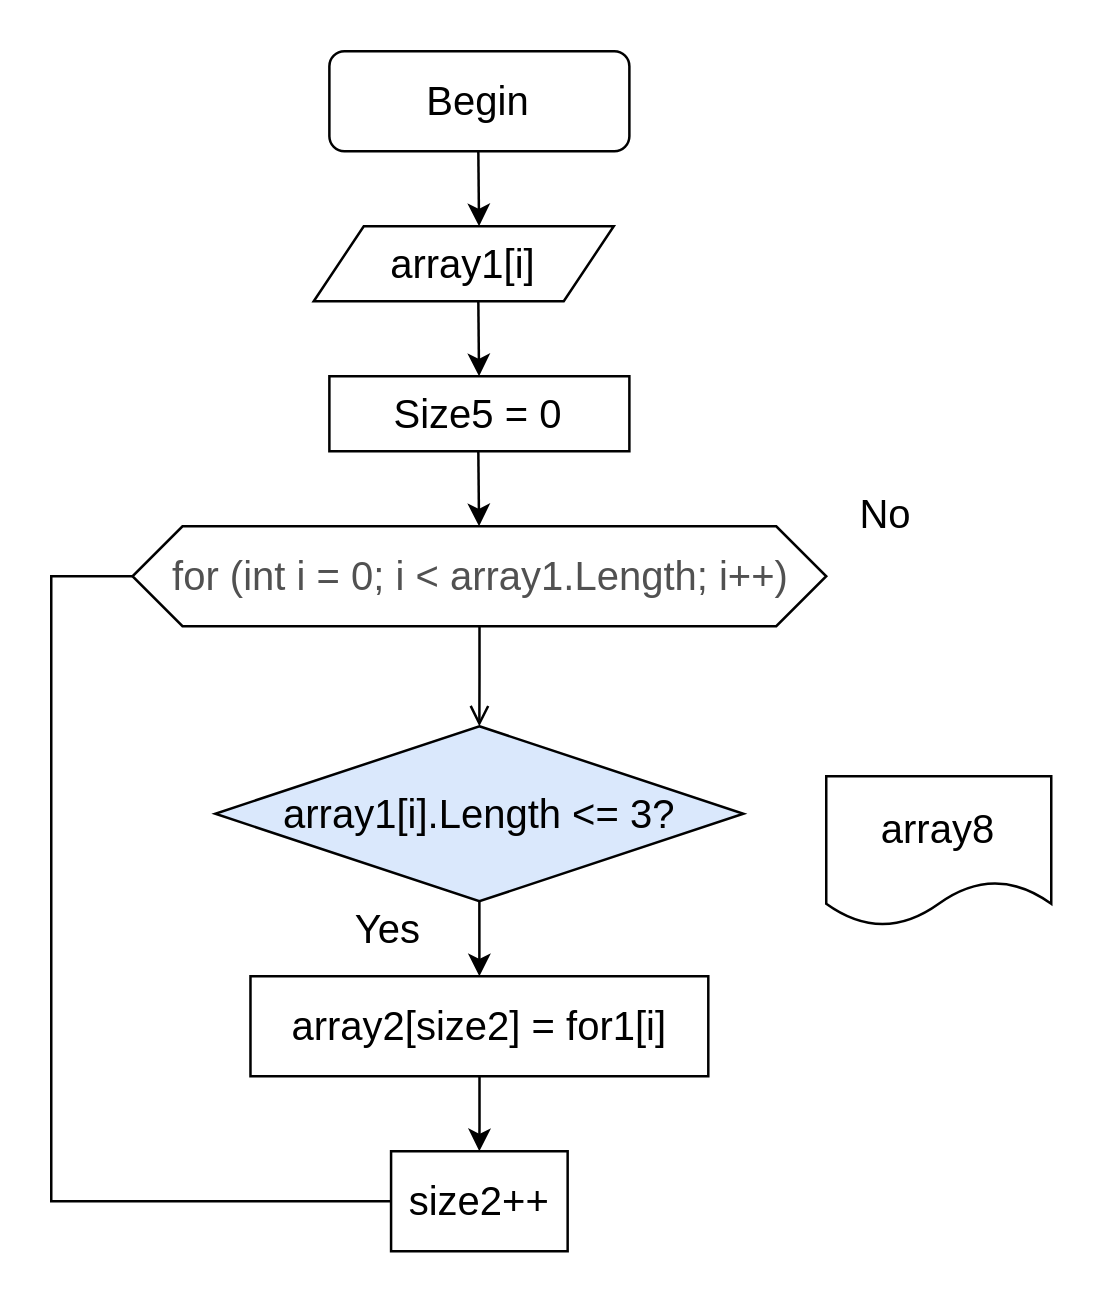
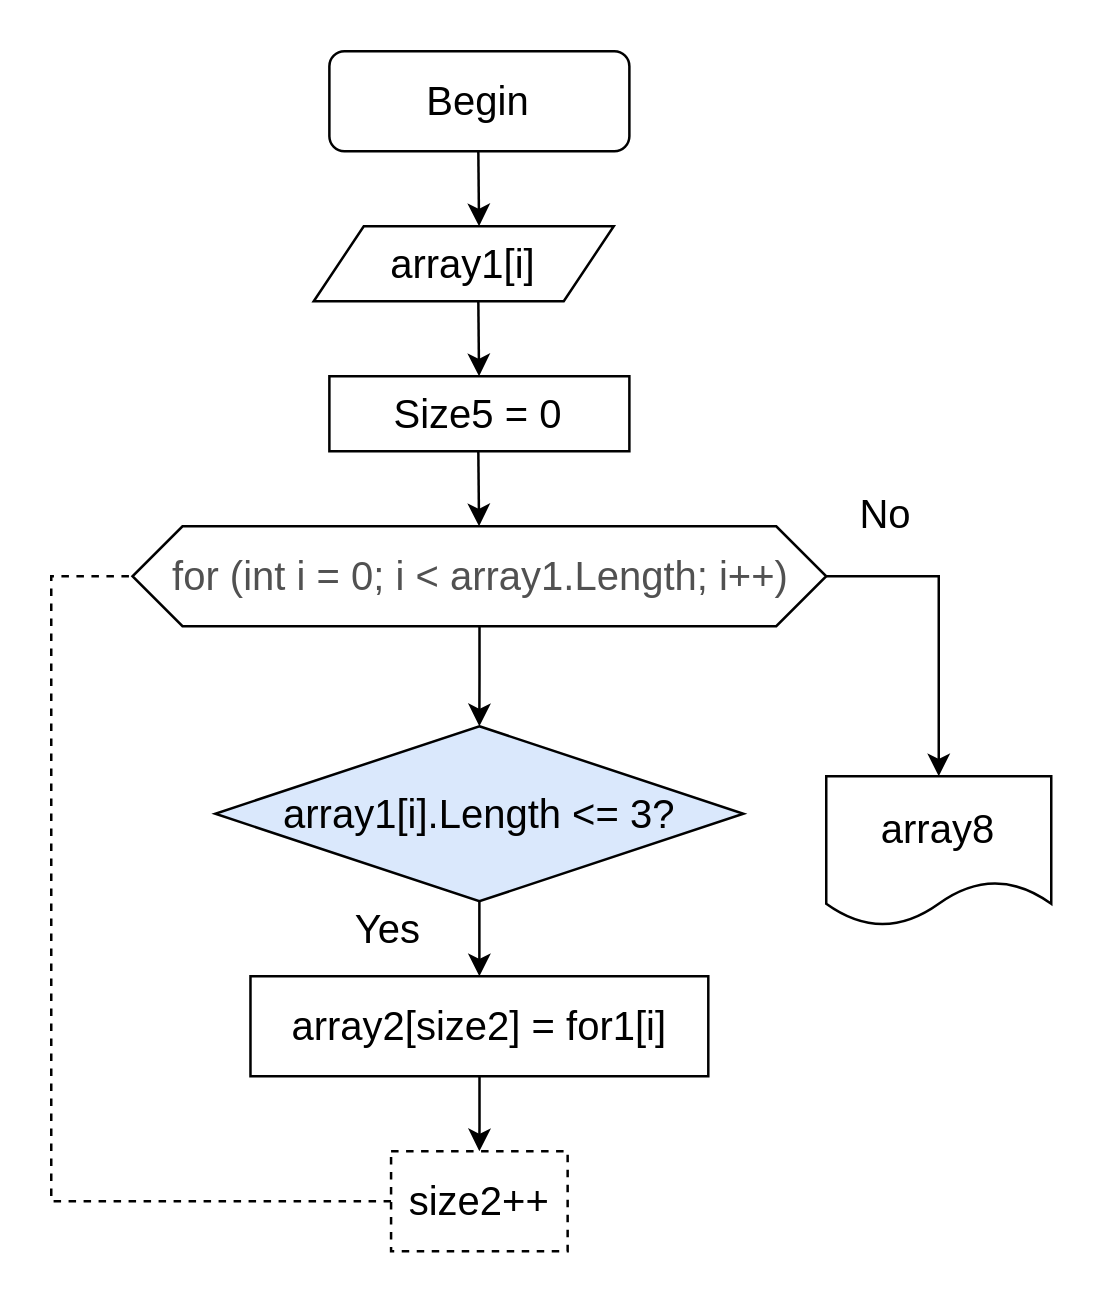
edge "for (int i = 0; i < array1.Length; i++)" -> "array8": added
edge "for (int i = 0; i < array1.Length; i++)" -> "array1[i].Length <= 3?": arrowhead open -> classic
edge "for (int i = 0; i < array1.Length; i++)" -- "size2++": style solid -> dashed
node "size2++": style solid -> dashed
